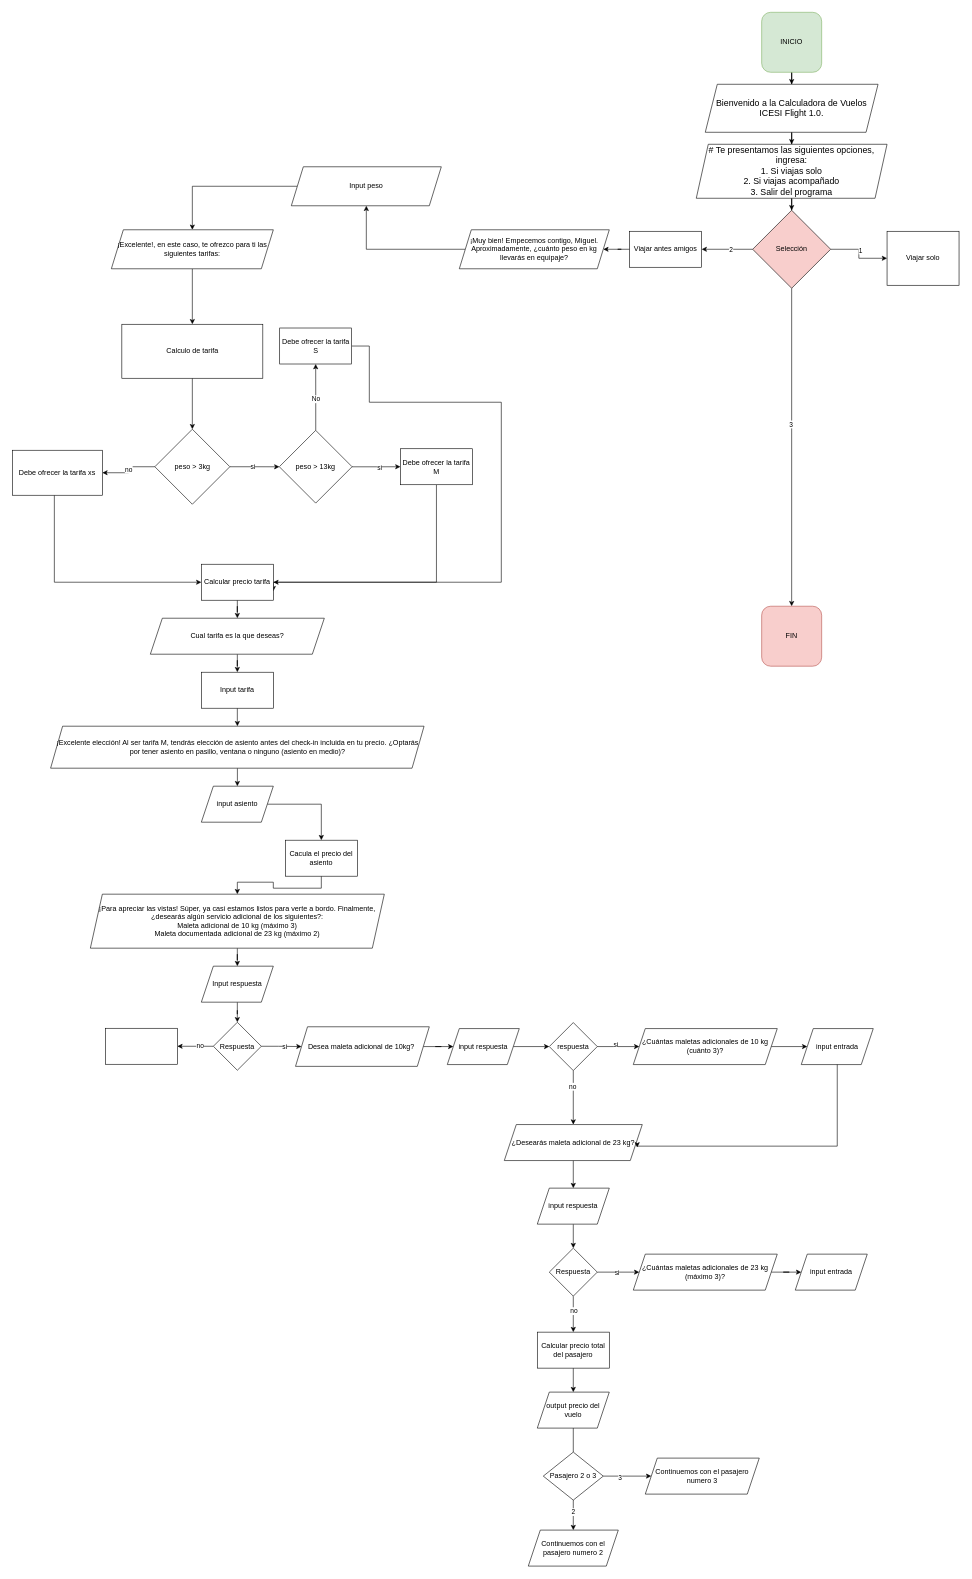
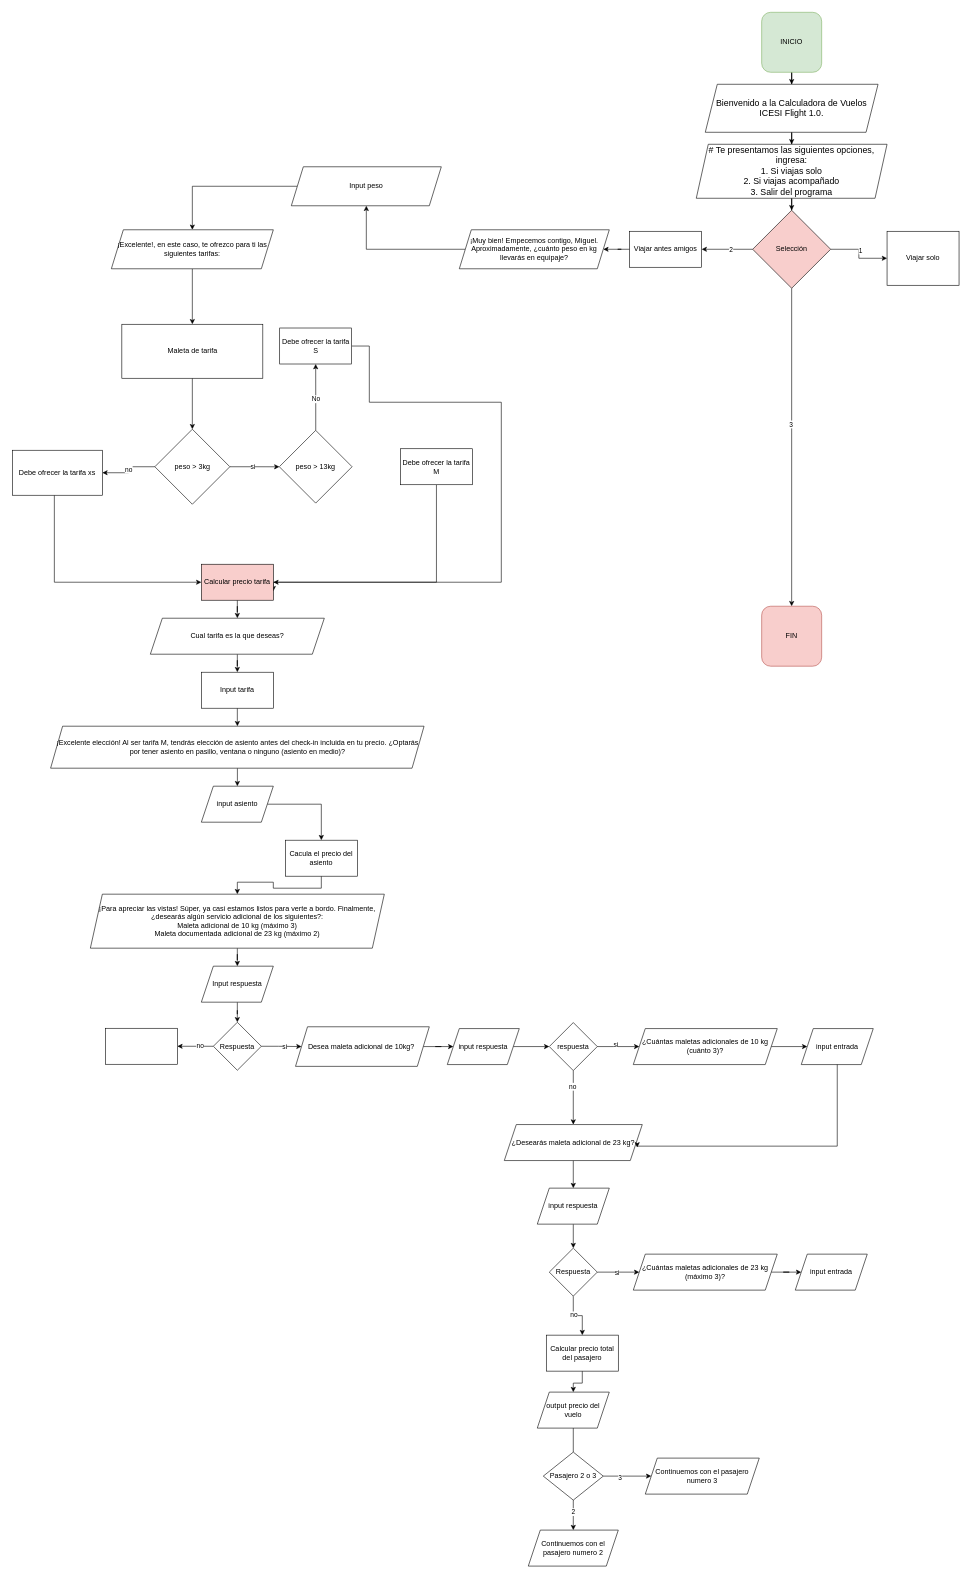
node "Calculo de tarifa": label "Calculo de tarifa" -> "Maleta de tarifa"
edge "peso > 13kg" -> "Debe ofrecer la tarifa M": removed, label "si"
node "Calcular precio tarifa": fillcolor #ffffff -> #f8cecc
node "Calcular precio total del pasajero": moved (573, 1350) -> (582, 1353)
